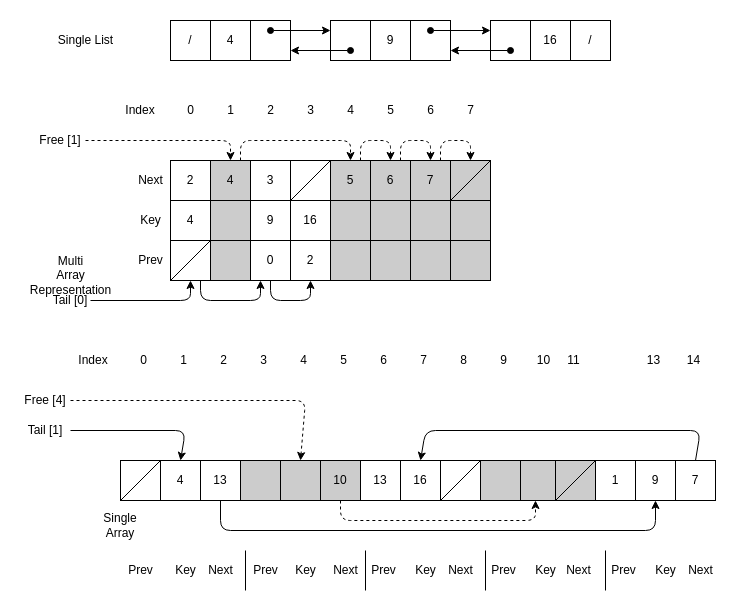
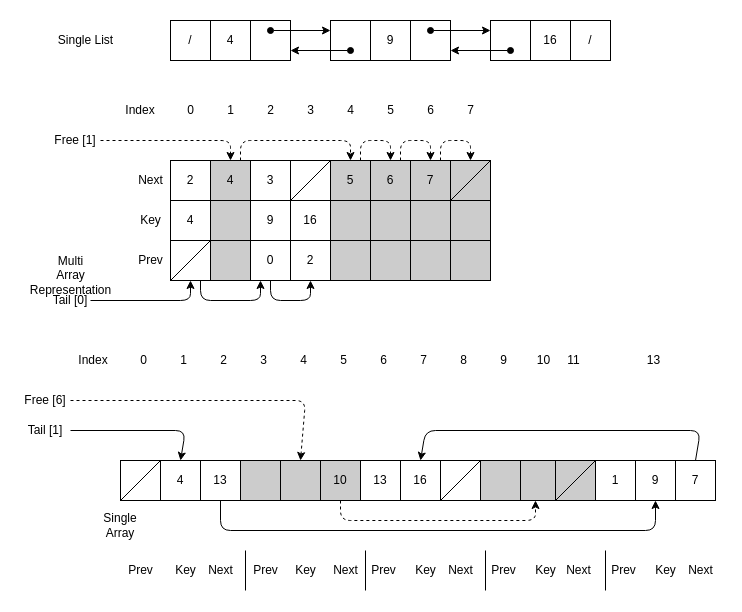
node "Free [1]": moved (61, 141) -> (76, 141)
node "14": removed
node "Free [4]": label "Free [4]" -> "Free [6]"
